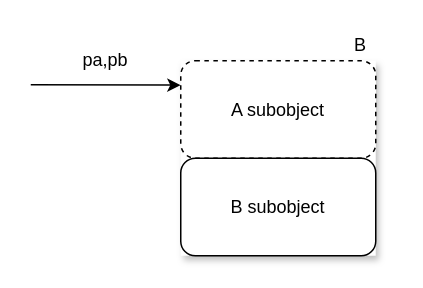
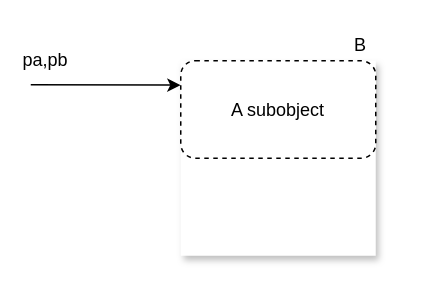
node "pa,pb": moved (106, 61) -> (46, 61)
node "B subobject": removed
